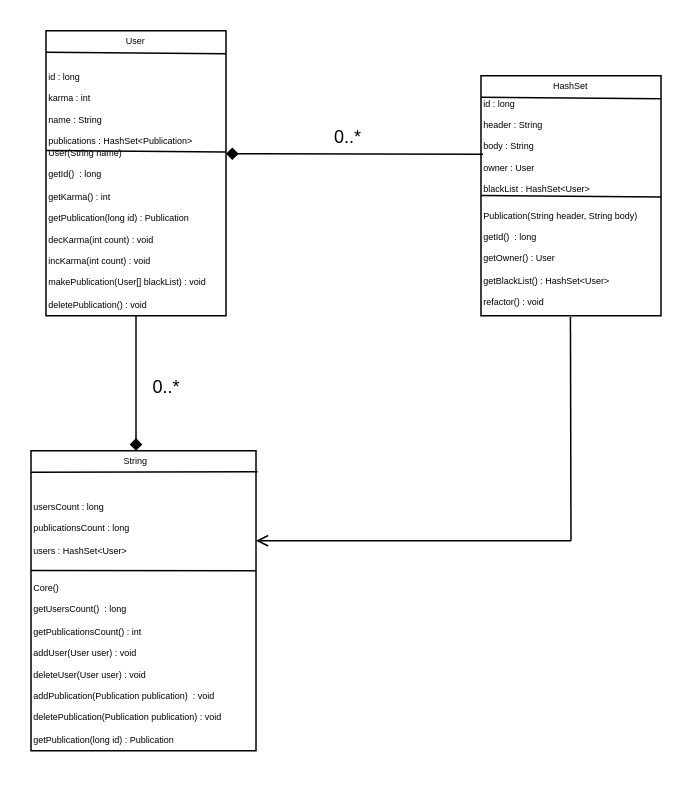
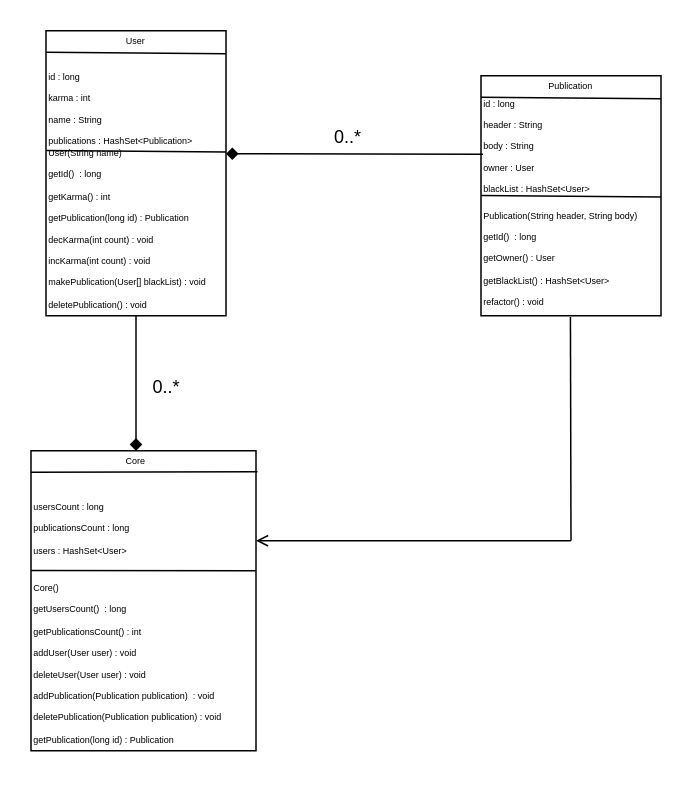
node "HashSet": label "HashSet" -> "Publication"
node "String": label "String" -> "Core"
